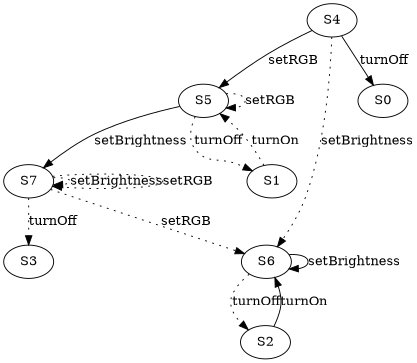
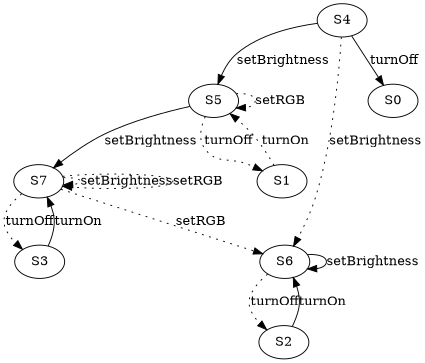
edge "S4" -> "S5": label "setRGB" -> "setBrightness"
edge "S3" -> "S7": added, label "turnOn"
